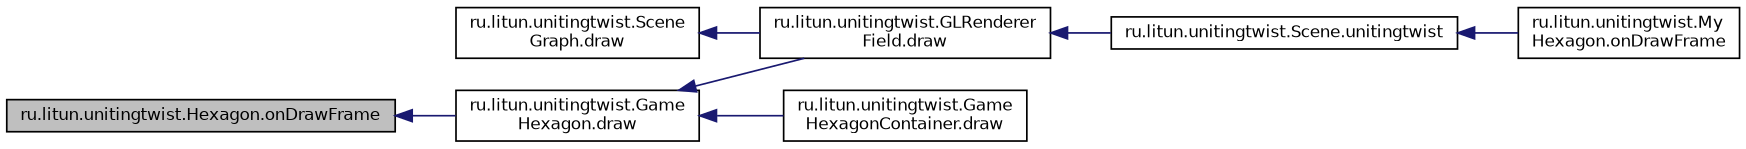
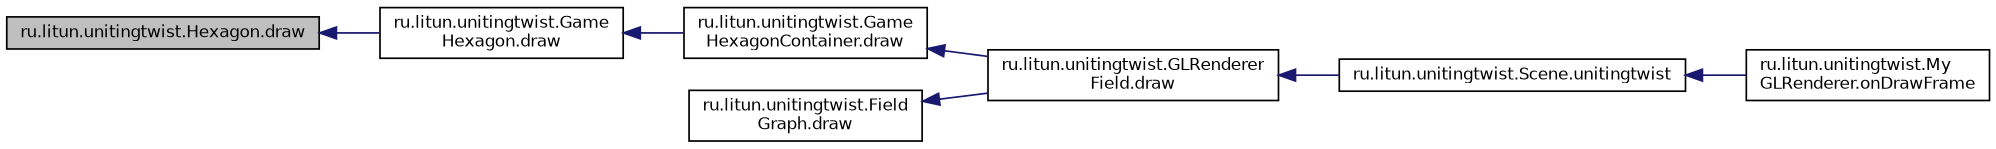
node "ru.litun.unitingtwist.Scene Graph.draw": label "ru.litun.unitingtwist.Scene Graph.draw" -> "ru.litun.unitingtwist.Field Graph.draw"
node "ru.litun.unitingtwist.My Hexagon.onDrawFrame": label "ru.litun.unitingtwist.My Hexagon.onDrawFrame" -> "ru.litun.unitingtwist.My GLRenderer.onDrawFrame"
edge "ru.litun.unitingtwist.GLRenderer Field.draw" -> "ru.litun.unitingtwist.Game Hexagon.draw": now "ru.litun.unitingtwist.GLRenderer Field.draw" -> "ru.litun.unitingtwist.Game HexagonContainer.draw"
node "ru.litun.unitingtwist.Hexagon.onDrawFrame": label "ru.litun.unitingtwist.Hexagon.onDrawFrame" -> "ru.litun.unitingtwist.Hexagon.draw"
